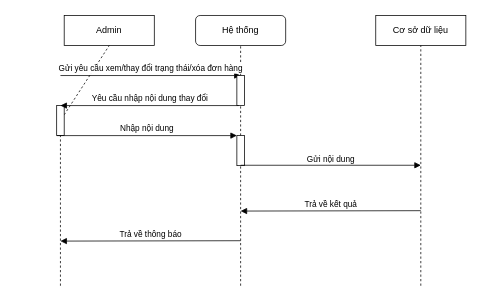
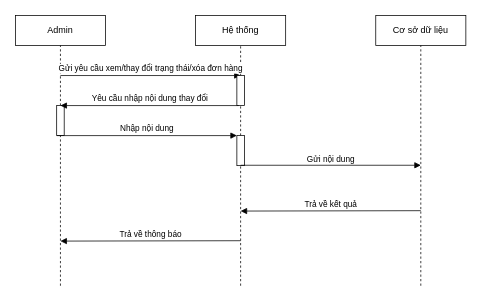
node "Admin": moved (109, 30) -> (60, 30)
node "Hệ thống": shape rounded rectangle -> rectangle
